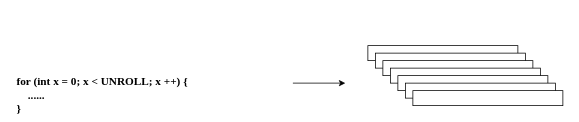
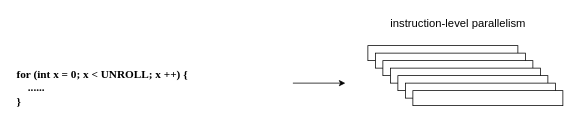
node "instruction-level parallelism": added
node "for (int x = 0; x < UNROLL; x ++) { ...... }": moved (147, 94) -> (147, 87)
